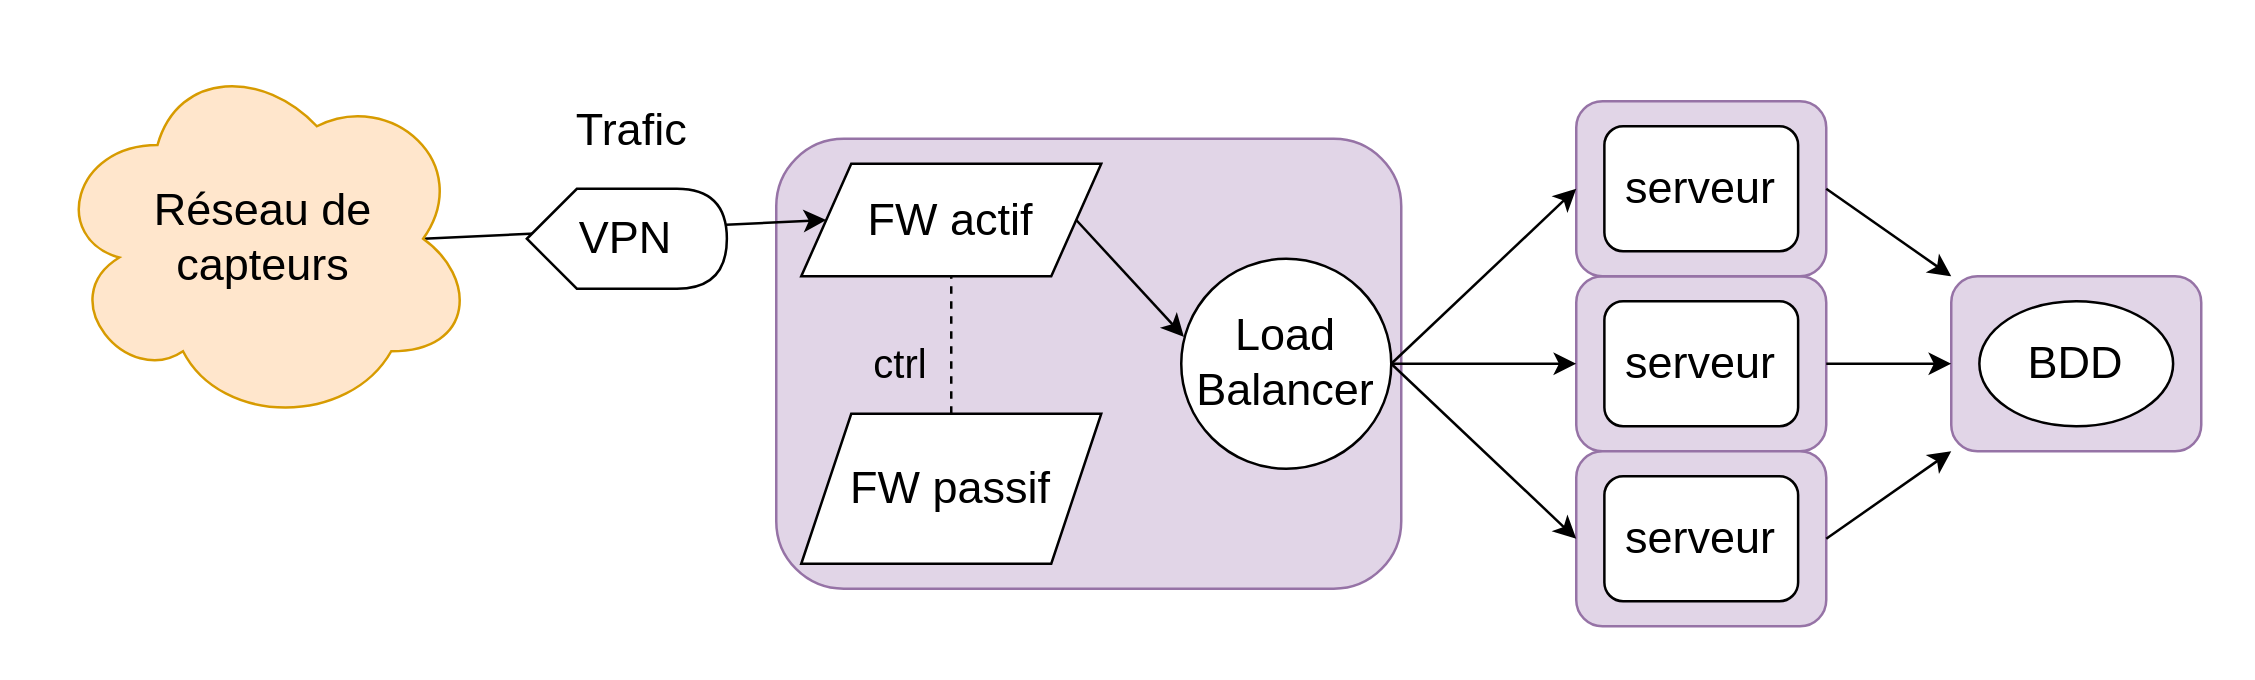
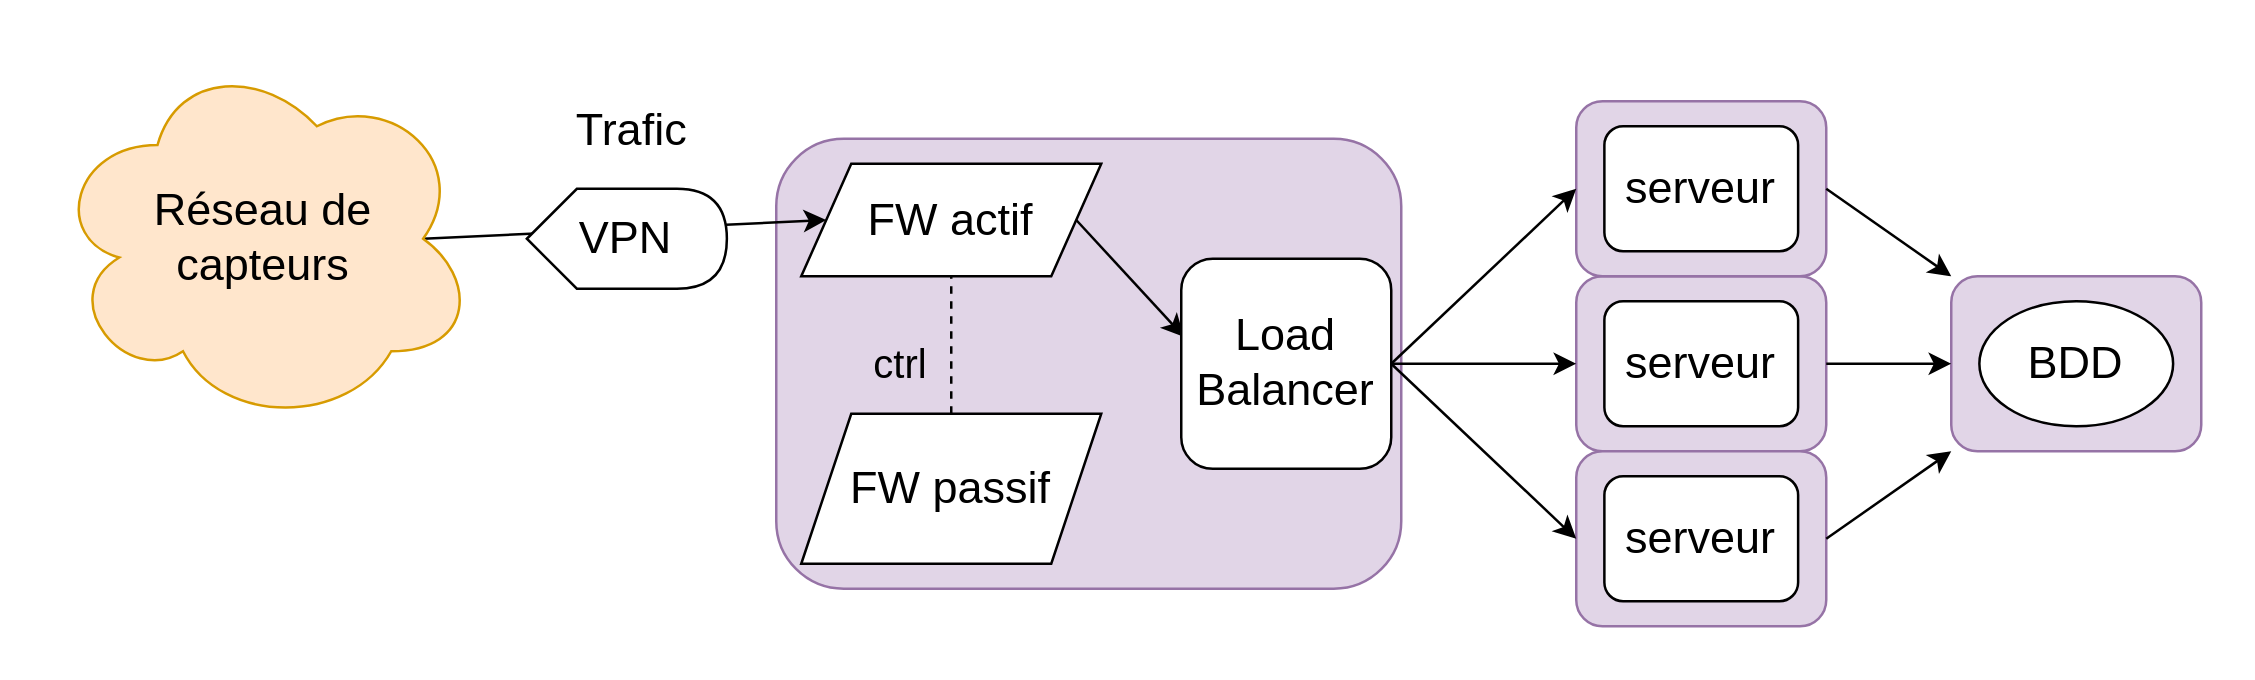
node "Load Balancer": shape ellipse -> rounded rectangle
